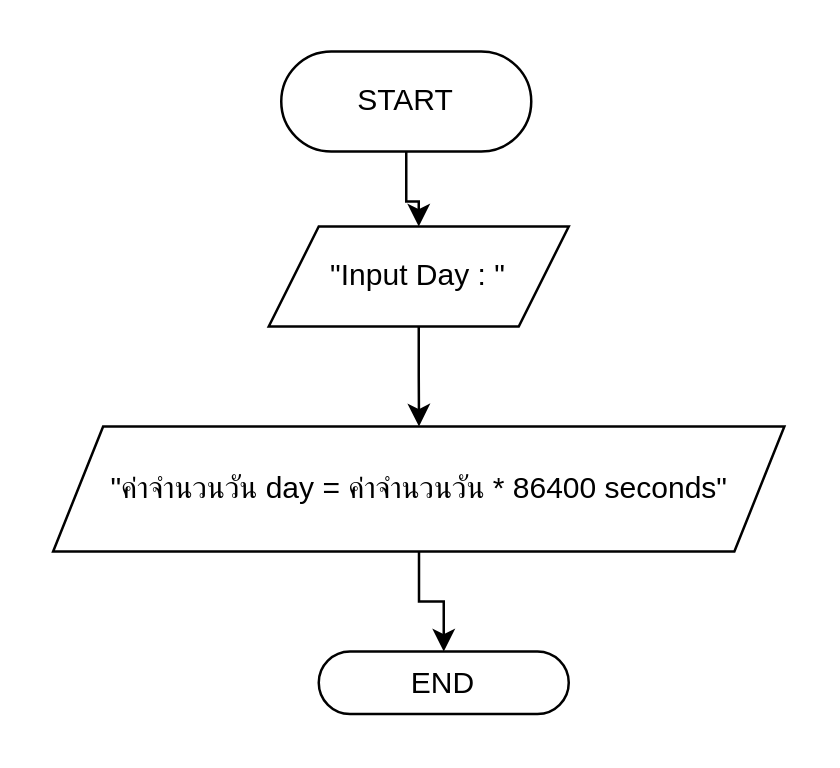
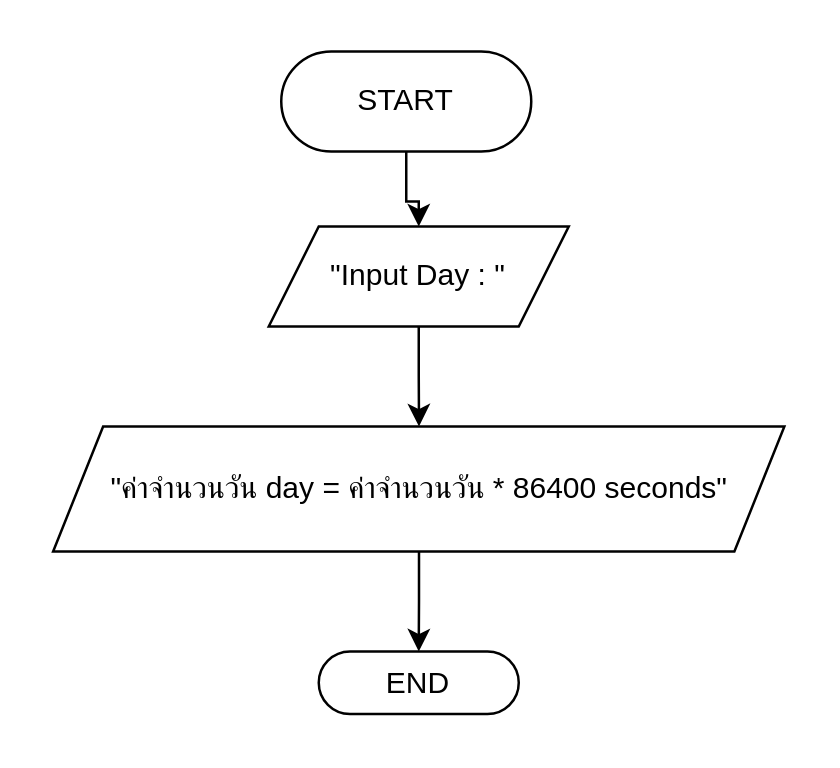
node "END": size 250x63 -> 200x63
